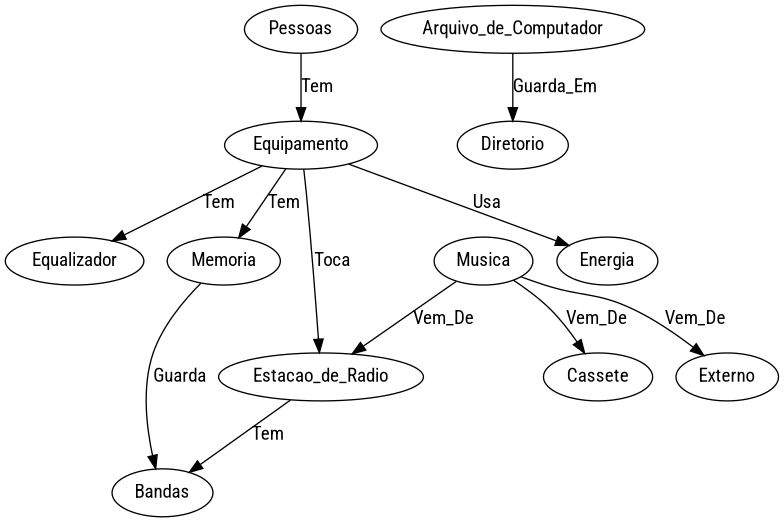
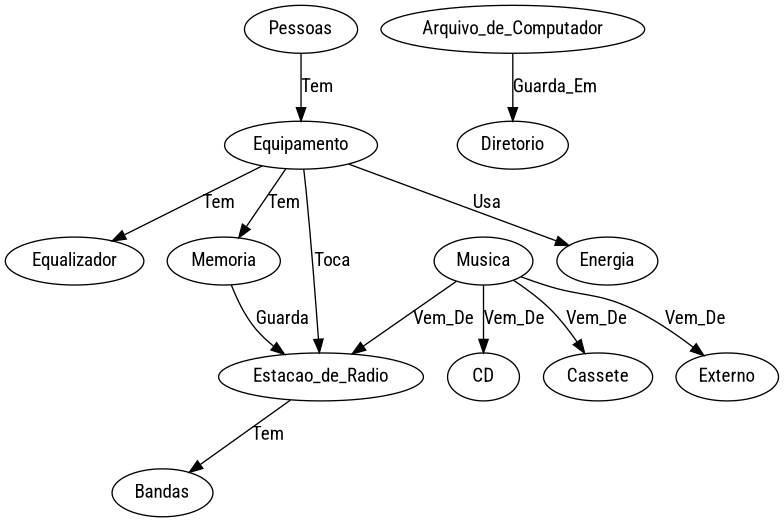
edge "Memoria" -> "Bandas": now "Memoria" -> "Estacao_de_Radio"
node "CD": added
